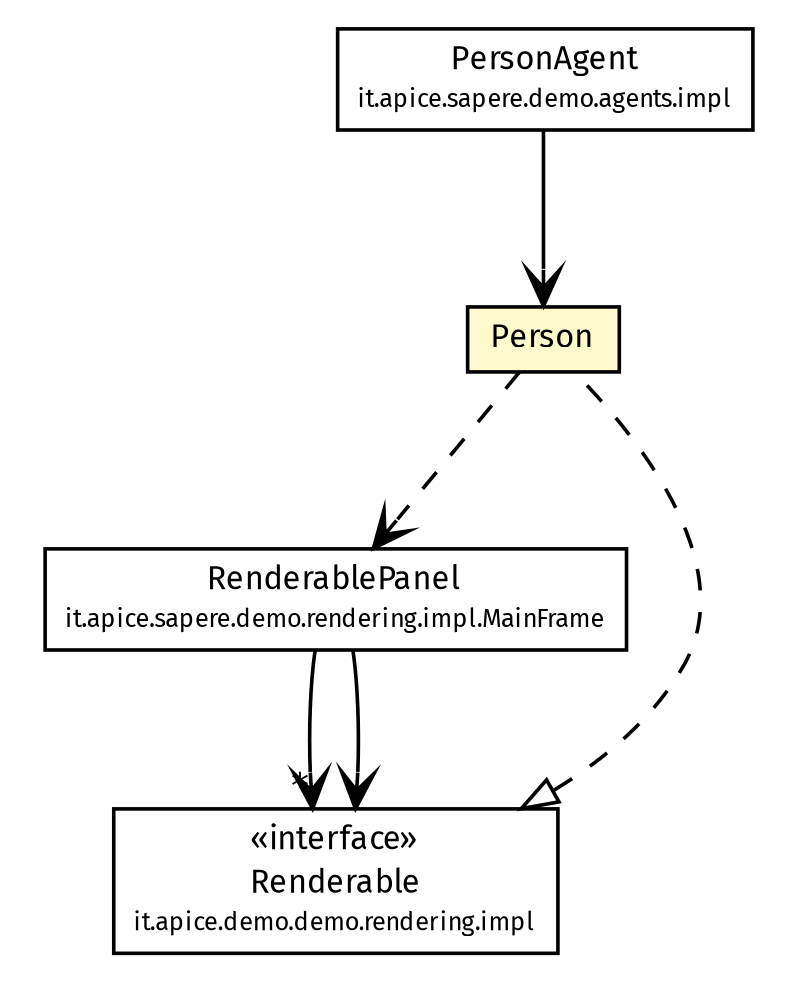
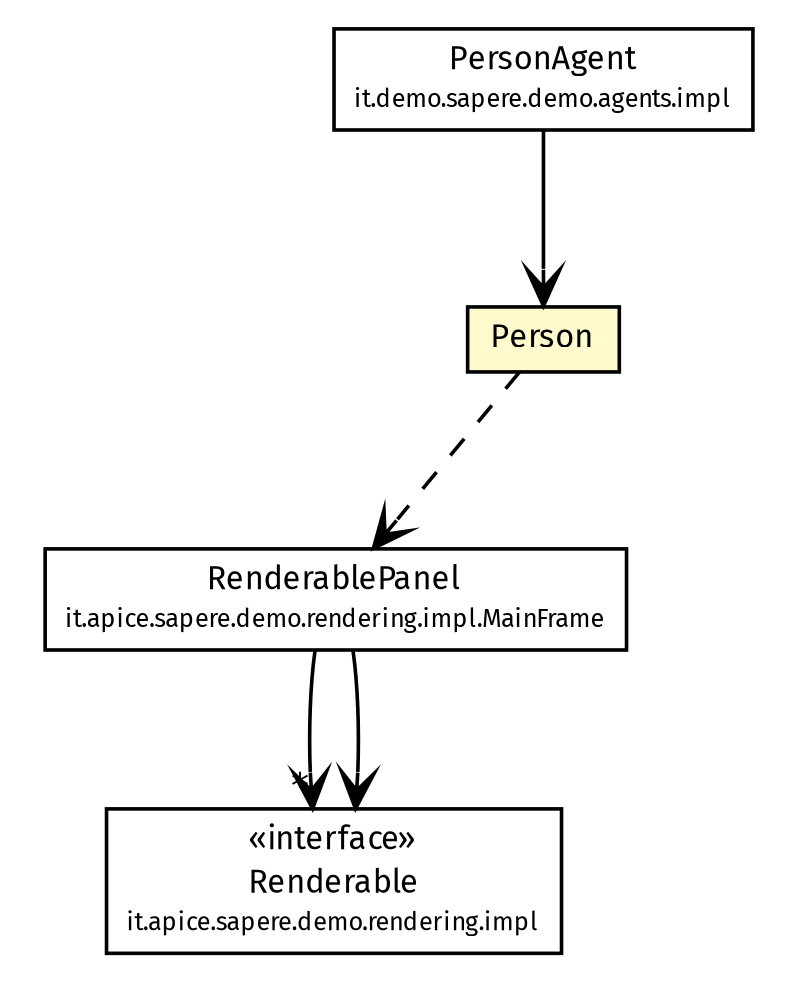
node "PersonAgent": text "it.apice.sapere.demo.agents.impl" -> "it.demo.sapere.demo.agents.impl"
edge "Person" -> "Renderable": removed
node "Renderable": text "it.apice.demo.demo.rendering.impl" -> "it.apice.sapere.demo.rendering.impl"
